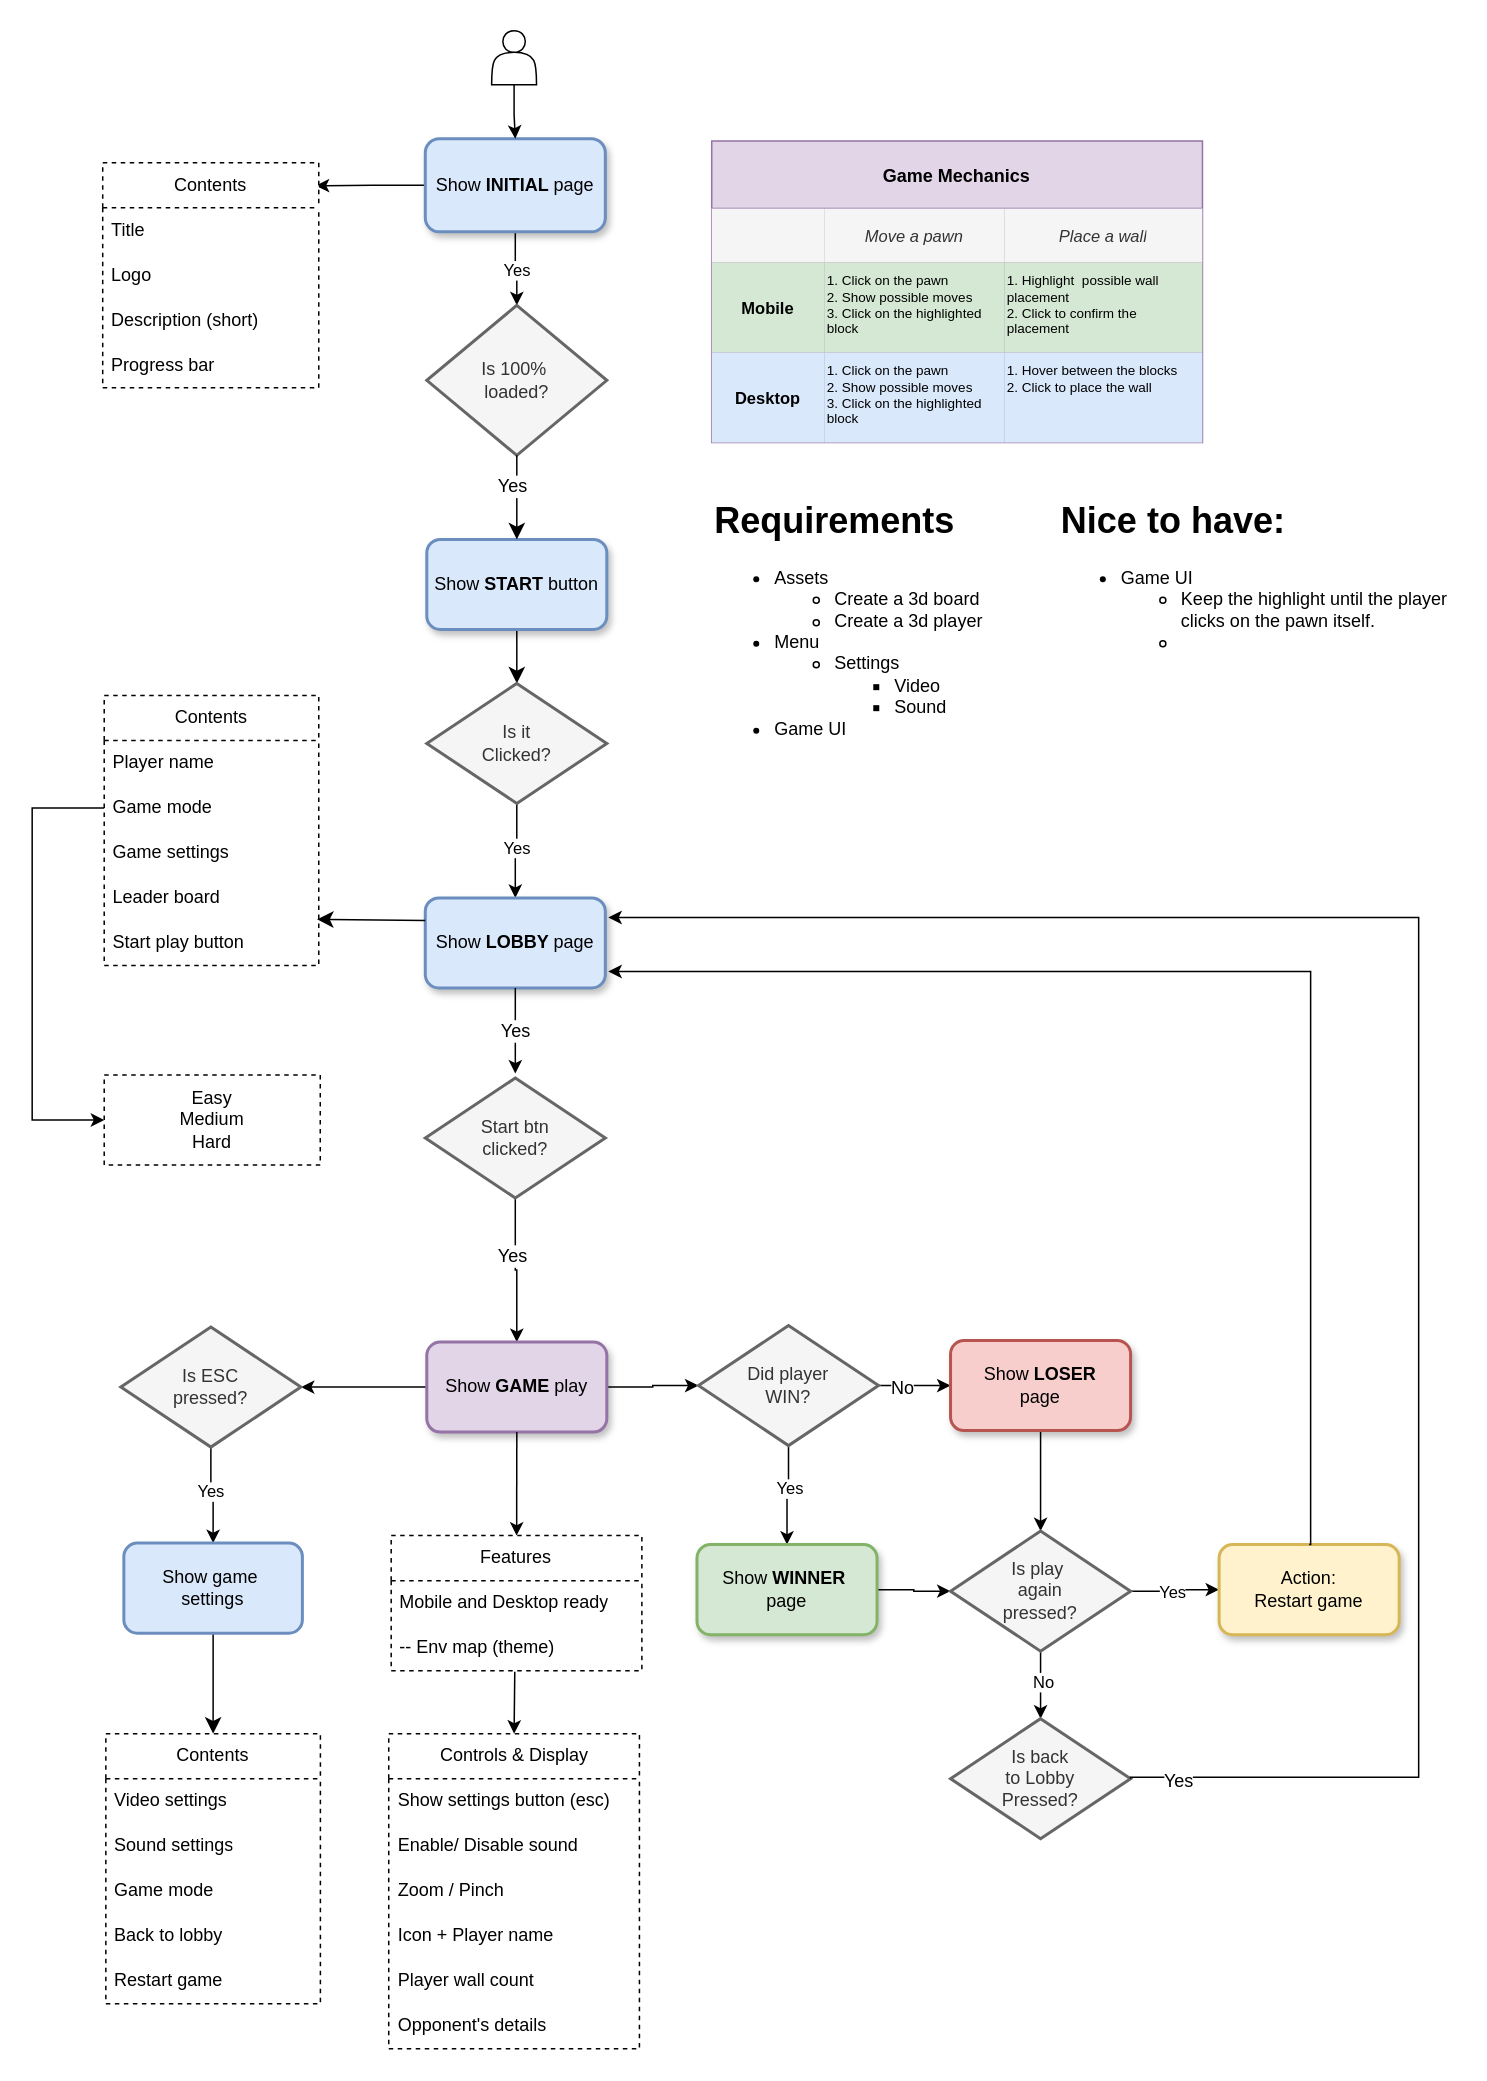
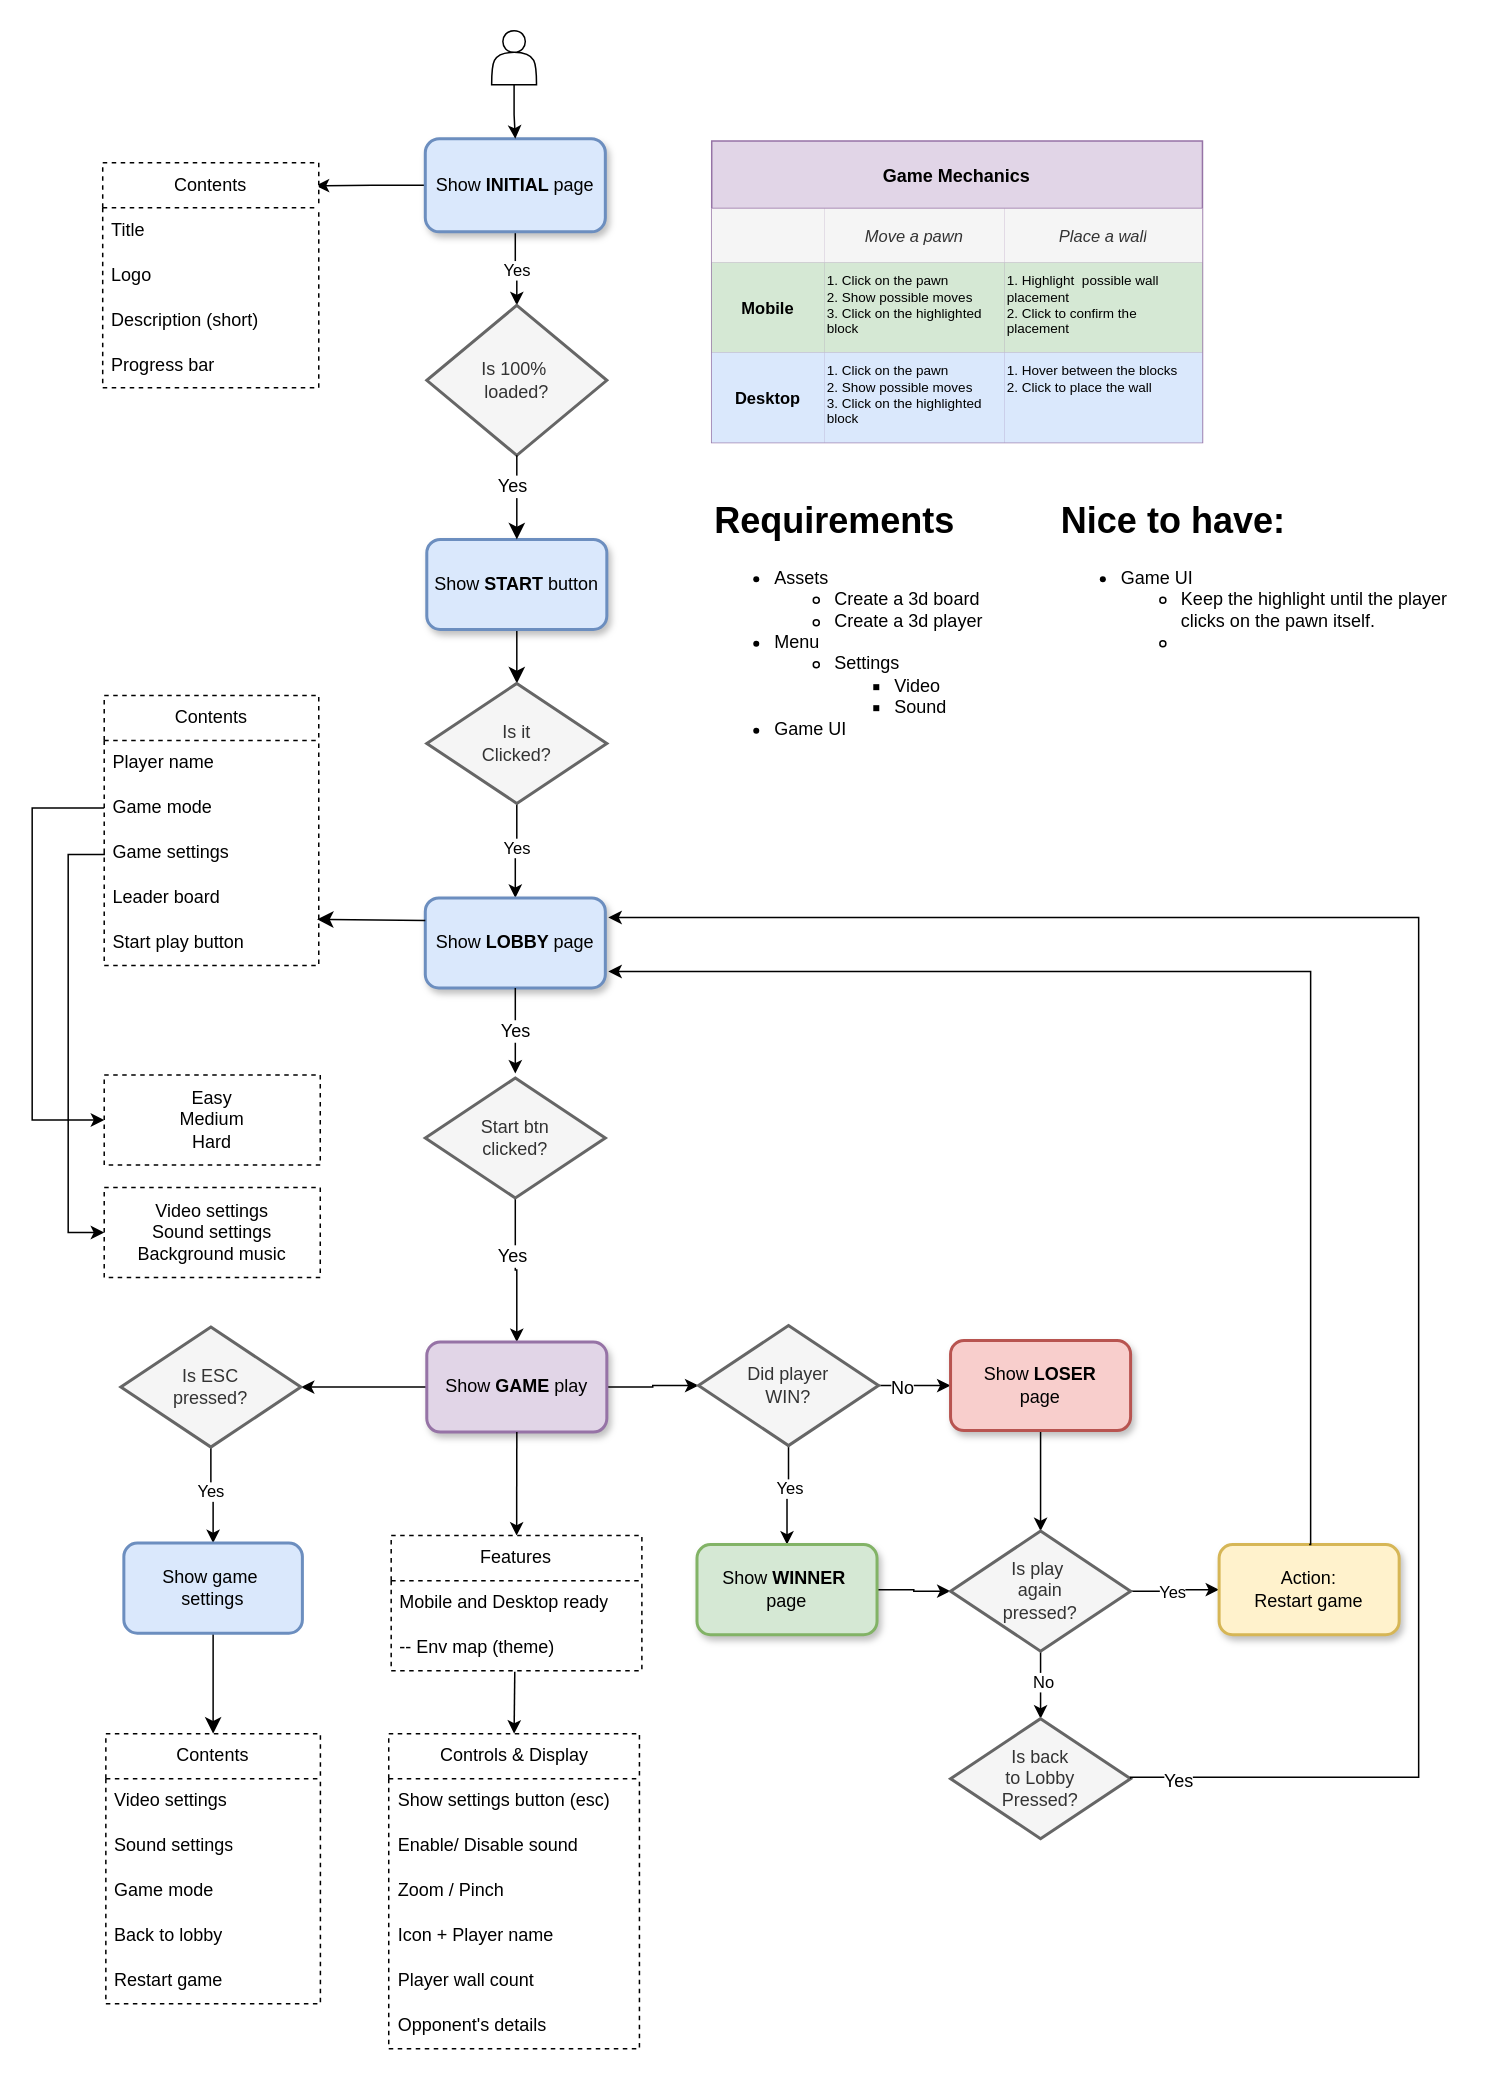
edge "Game settings" -> "Video settings Sound settings Background music": added
node "Video settings Sound settings Background music": added
